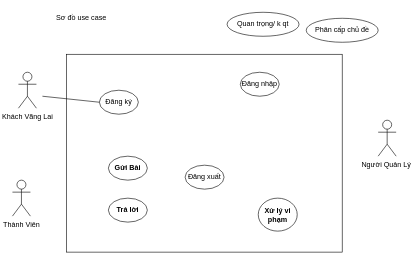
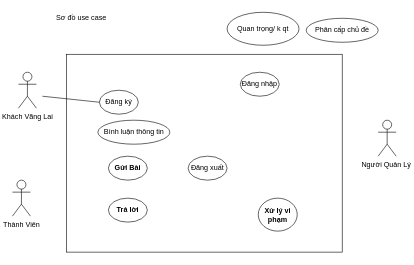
node "Quan trọng/ k qt": size 72x24 -> 72x33
node "Bình luận thông tin": added
node "Đăng xuất": moved (205, 177) -> (208, 168)
